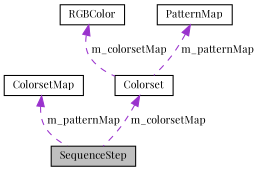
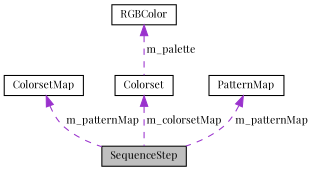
edge "Colorset" -> "RGBColor": label " m_colorsetMap" -> " m_palette"
edge "Colorset" -> "PatternMap": now "SequenceStep" -> "PatternMap"
